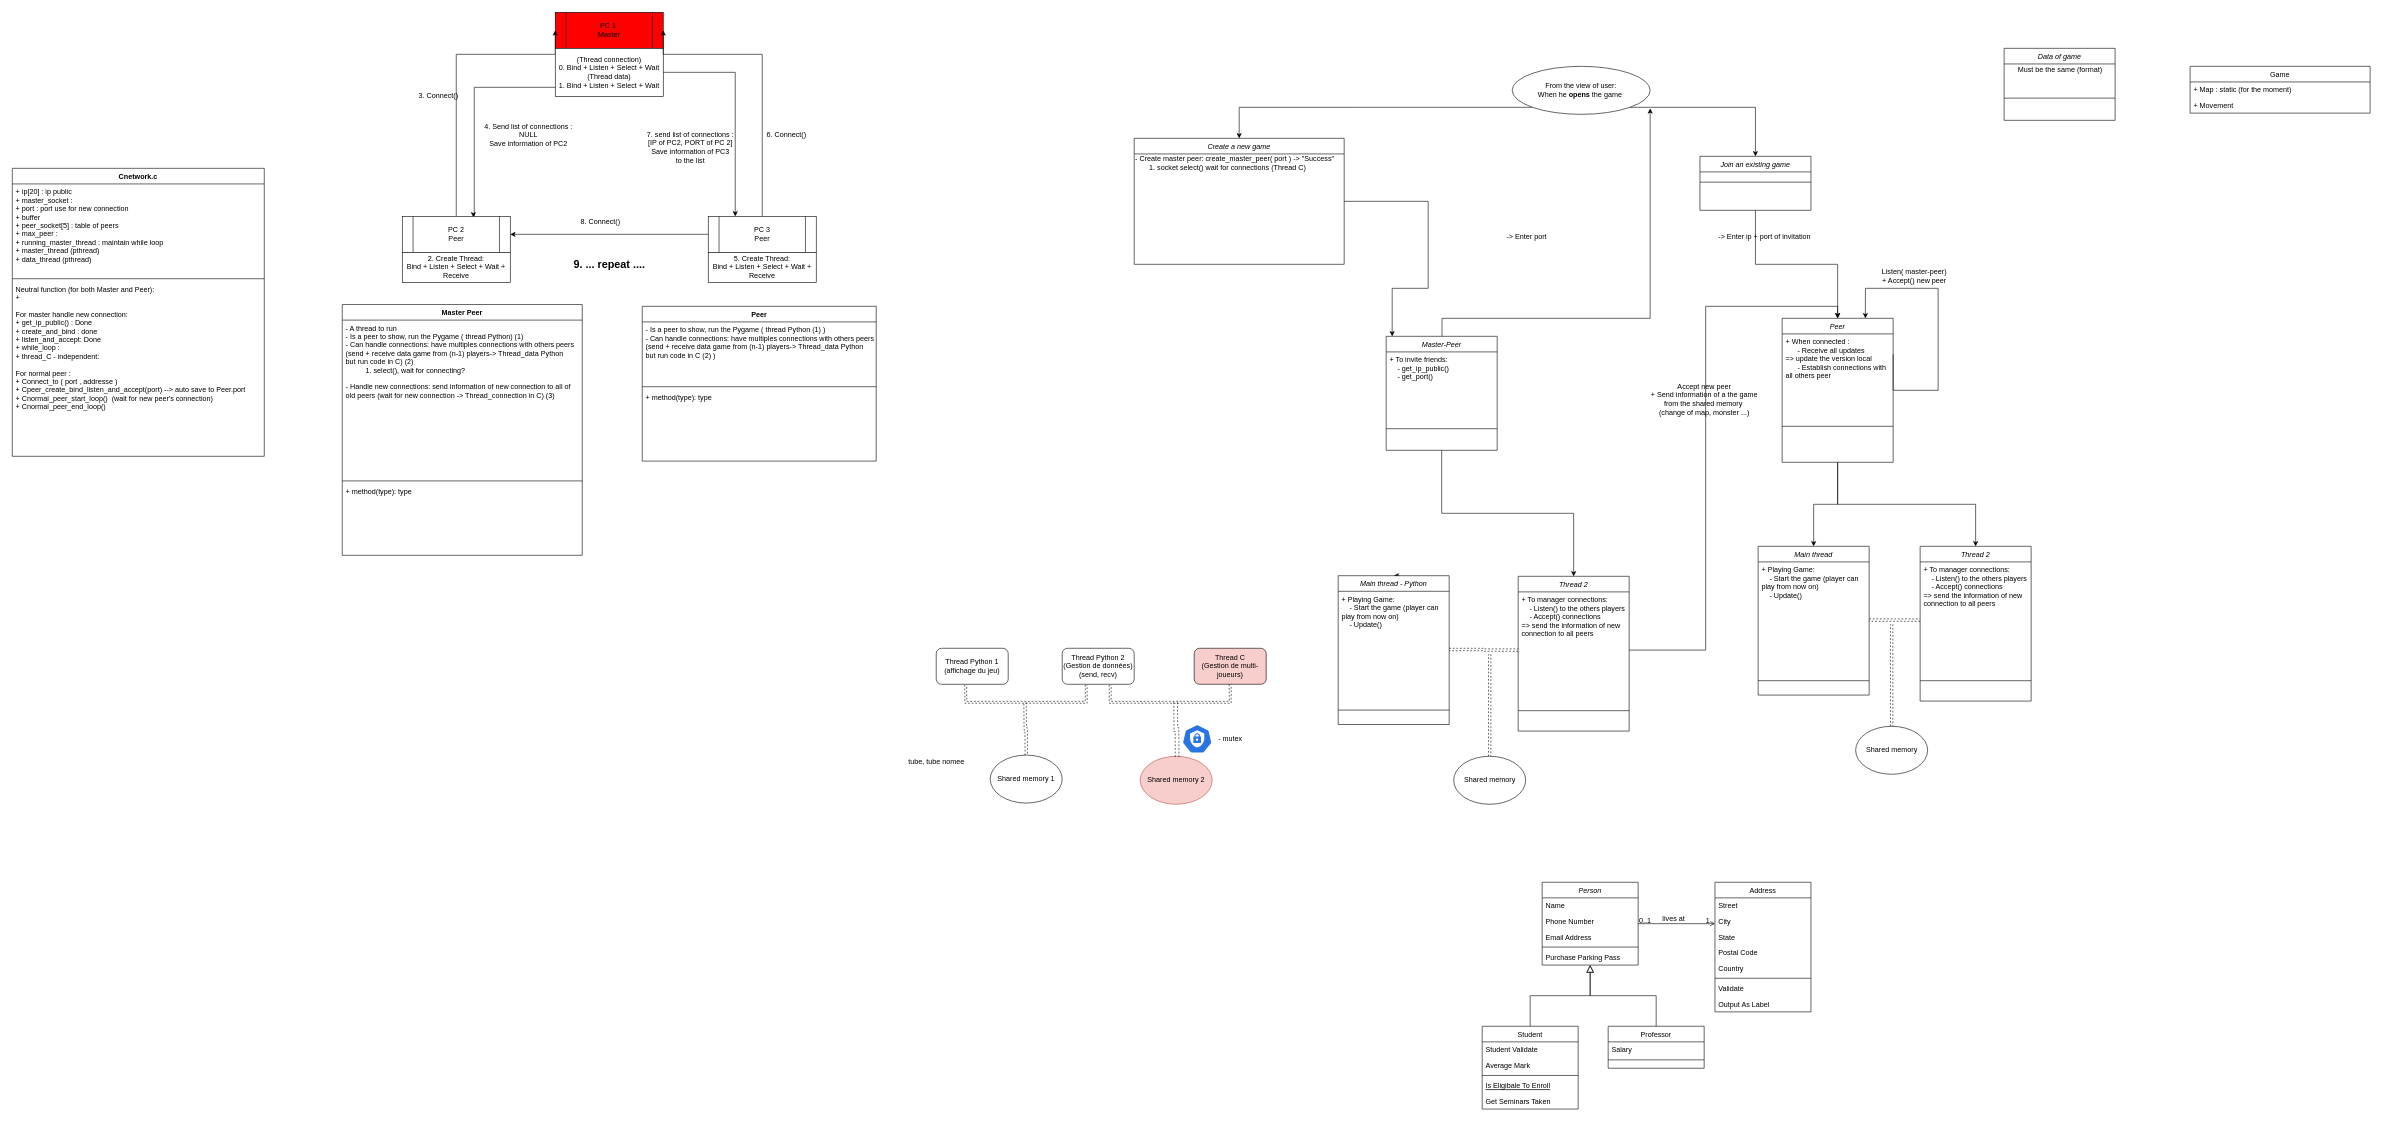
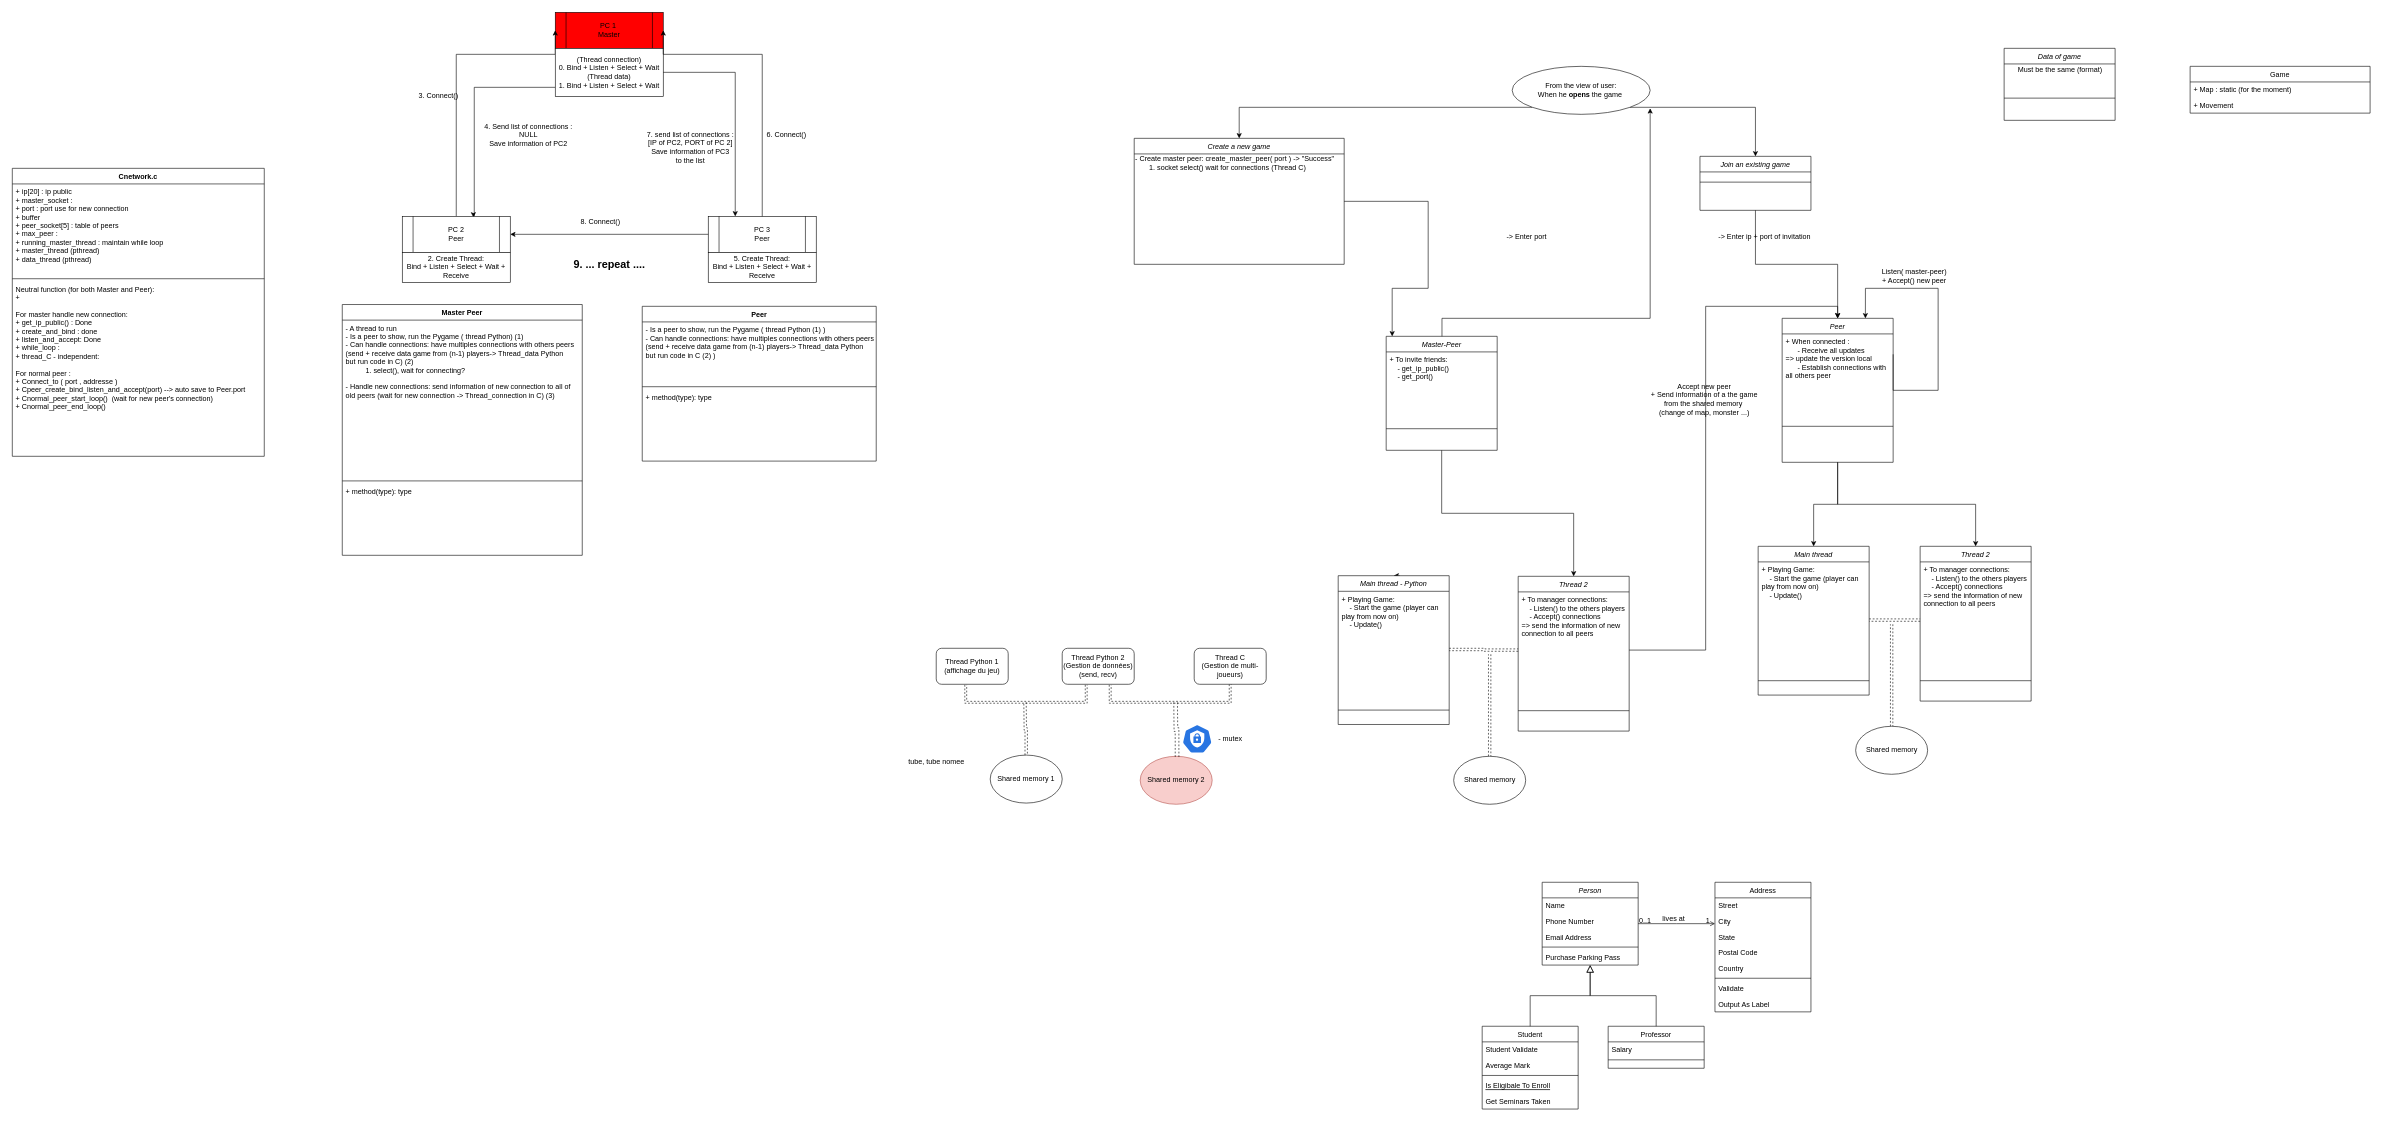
node "Thread C (Gestion de multi-joueurs)": fillcolor #f8cecc -> #ffffff
